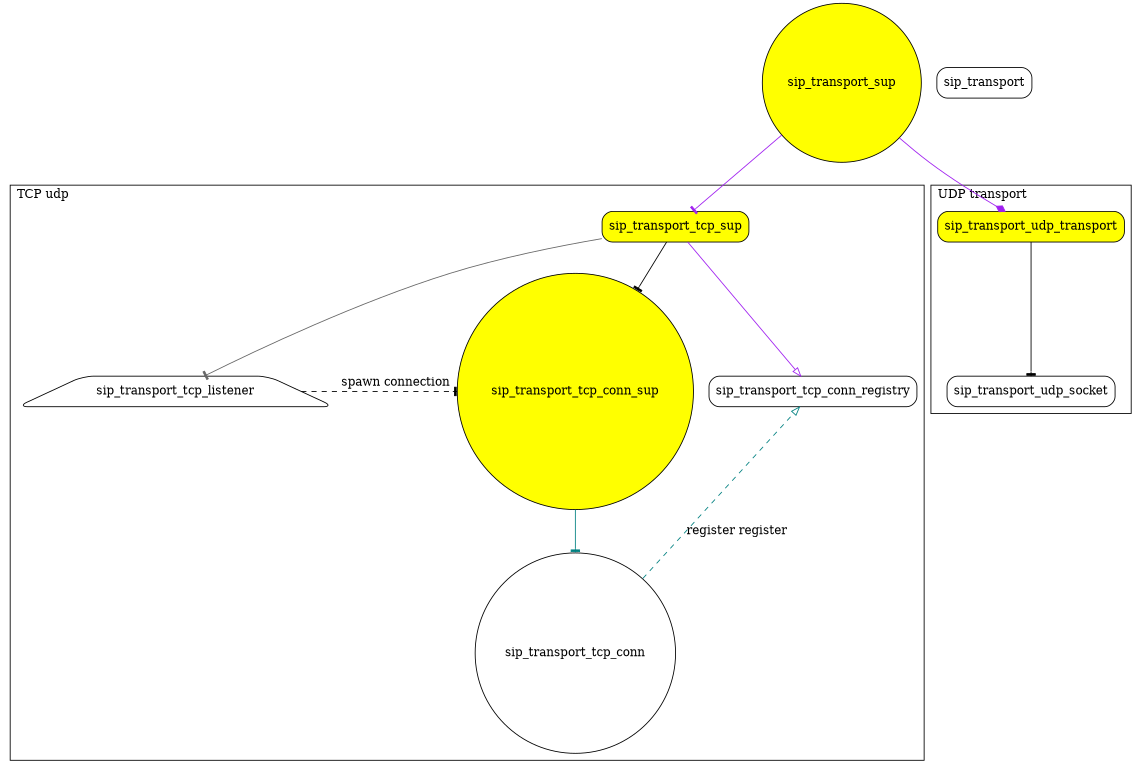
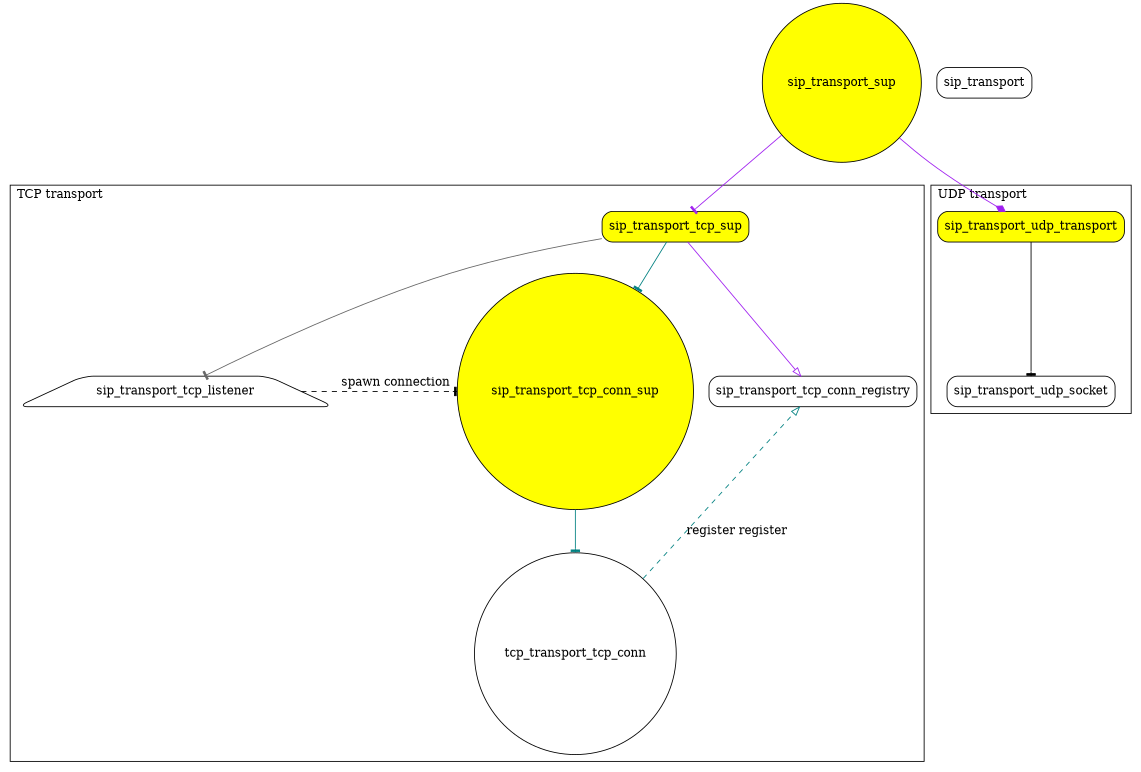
cluster "TCP udp": label "TCP udp" -> "TCP transport"
edge "sip_transport_tcp_sup" -> "sip_transport_tcp_conn_sup": color black -> teal
node "sip_transport_tcp_conn": label "sip_transport_tcp_conn" -> "tcp_transport_tcp_conn"
